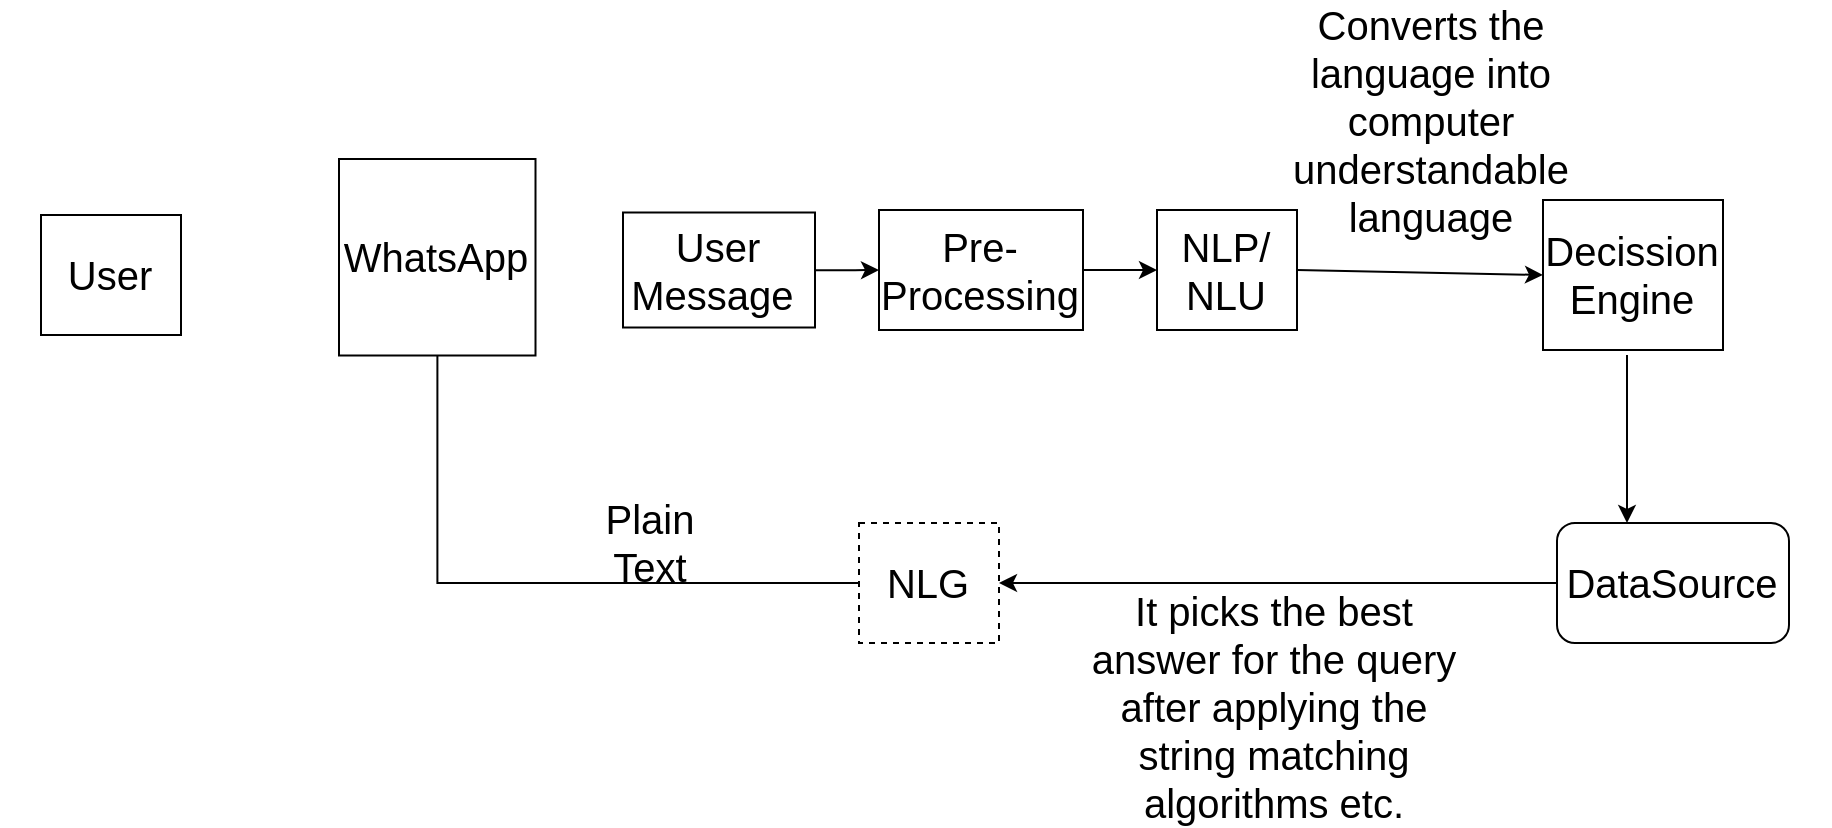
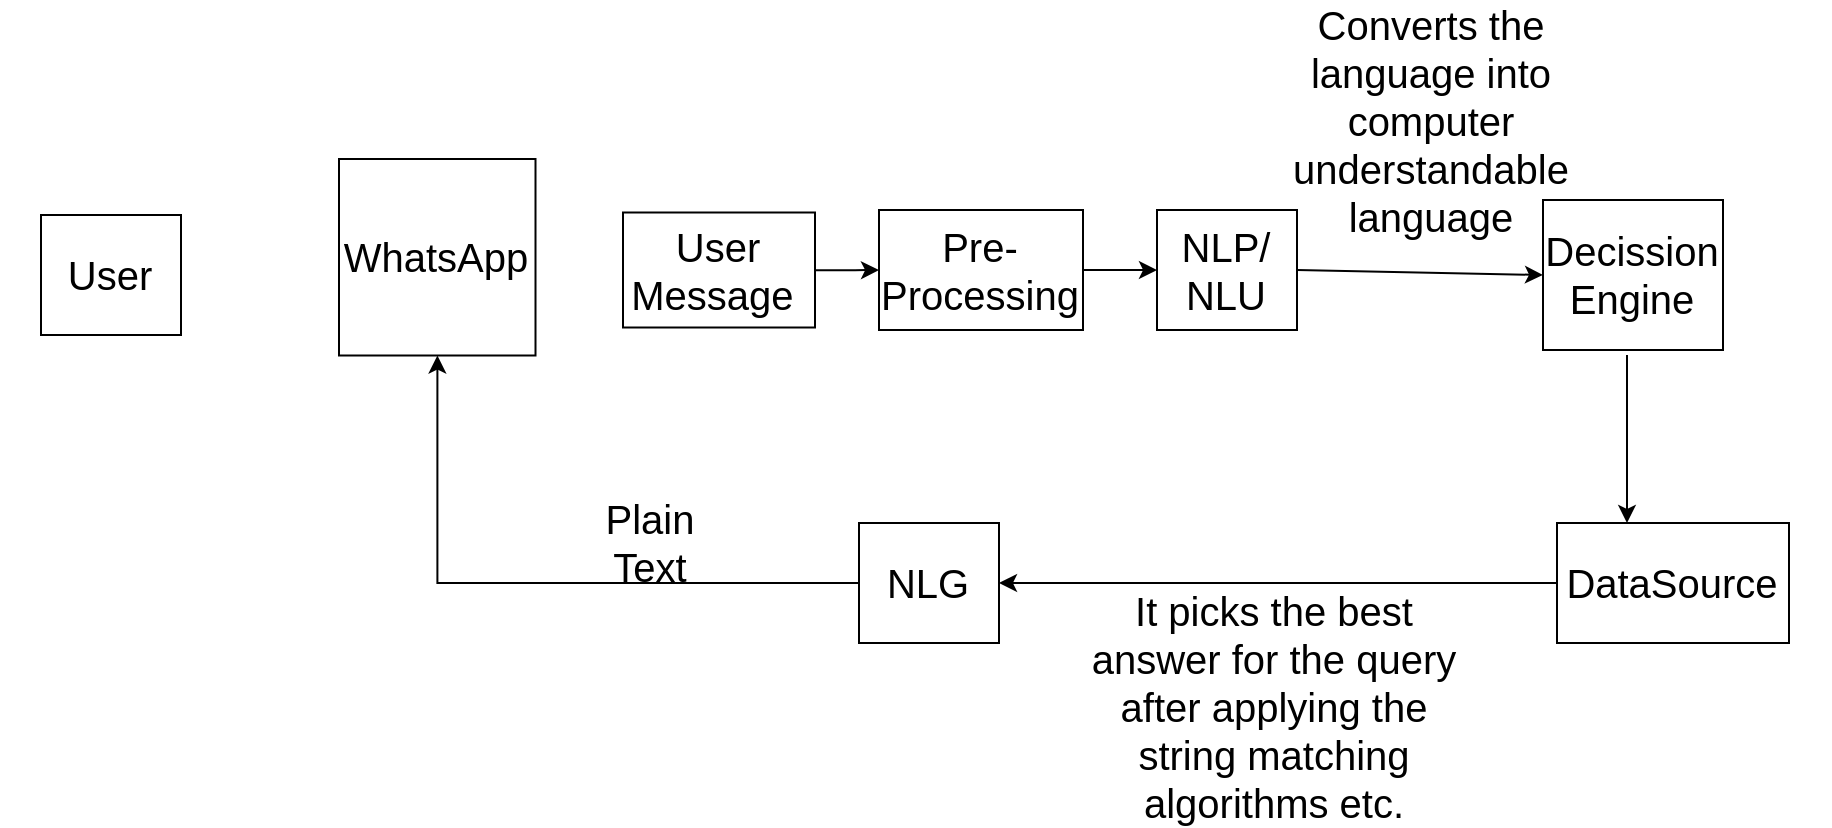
edge "WhatsApp" -- "NLG": arrowhead none -> classic
node "NLG": style dashed -> solid
node "DataSource": shape rounded rectangle -> rectangle
